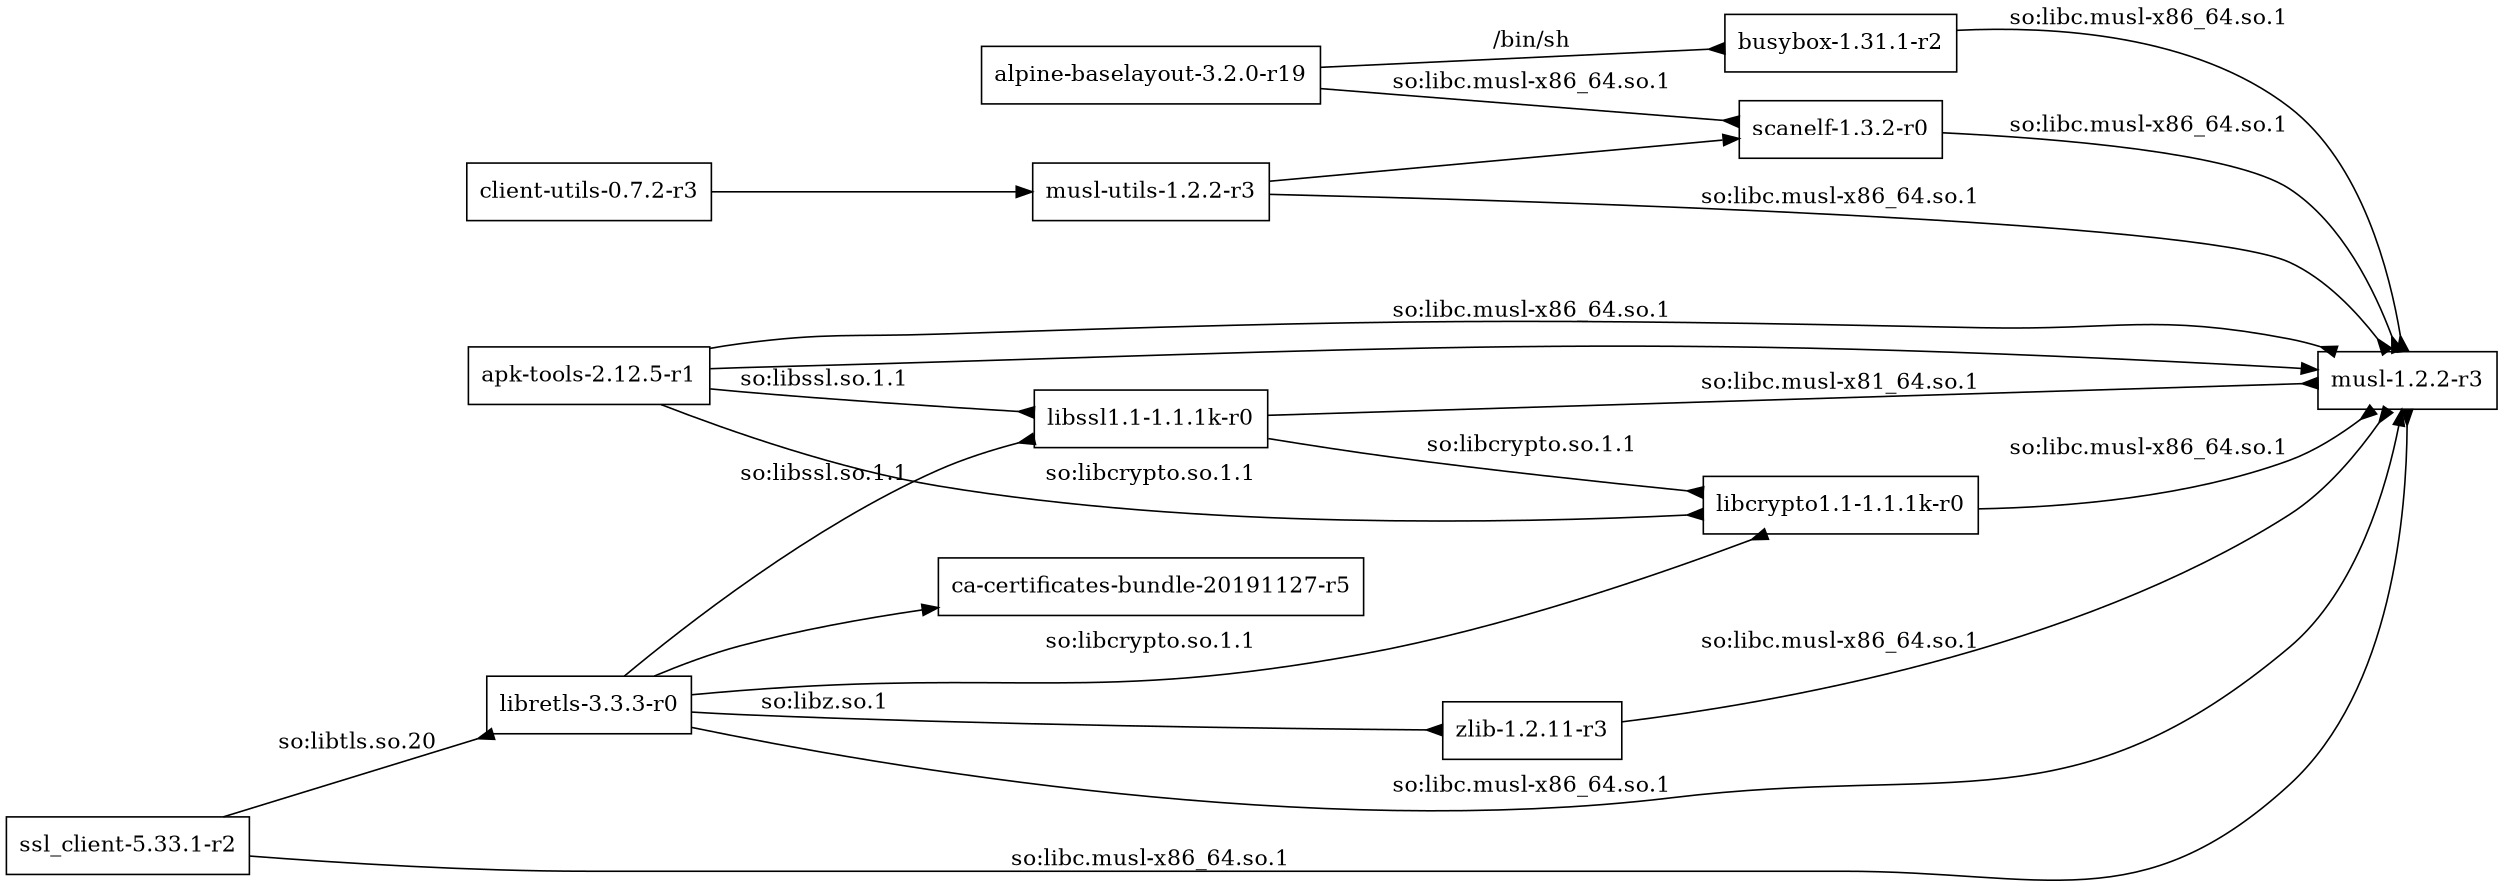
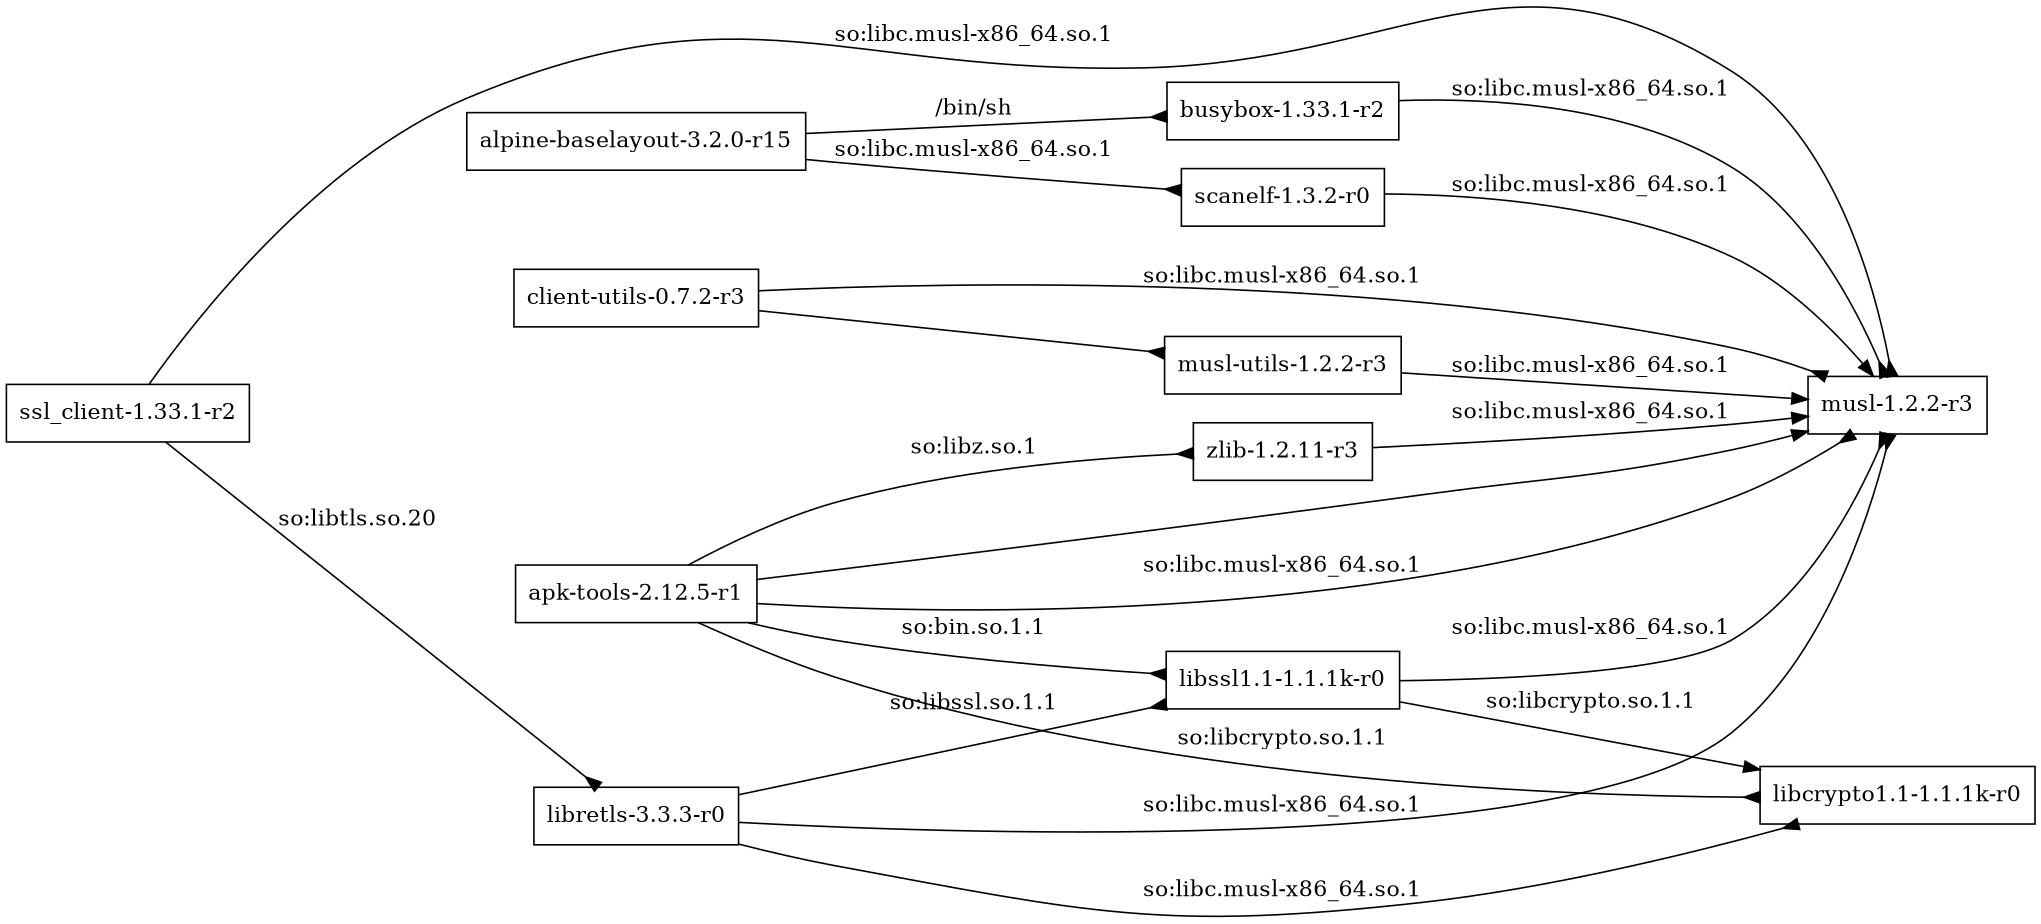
node "busybox-1.31.1-r2": label "busybox-1.31.1-r2" -> "busybox-1.33.1-r2"
node "alpine-baselayout-3.2.0-r19": label "alpine-baselayout-3.2.0-r19" -> "alpine-baselayout-3.2.0-r15"
edge "musl-utils-1.2.2-r3" -> "scanelf-1.3.2-r0": removed
edge "scanelf-1.3.2-r0" -> "musl-1.2.2-r3": arrowhead inv -> normal
edge "client-utils-0.7.2-r3" -> "musl-utils-1.2.2-r3": arrowhead normal -> inv
edge "musl-utils-1.2.2-r3" -> "musl-1.2.2-r3": arrowhead inv -> normal
edge "apk-tools-2.12.5-r1" -> "libssl1.1-1.1.1k-r0": label "so:libssl.so.1.1" -> "so:bin.so.1.1"
edge "libssl1.1-1.1.1k-r0" -> "musl-1.2.2-r3": label "so:libc.musl-x81_64.so.1" -> "so:libc.musl-x86_64.so.1"
edge "libssl1.1-1.1.1k-r0" -> "libcrypto1.1-1.1.1k-r0": arrowhead inv -> normal
edge "libcrypto1.1-1.1.1k-r0" -> "musl-1.2.2-r3": now "client-utils-0.7.2-r3" -> "musl-1.2.2-r3"
node "ca-certificates-bundle-20191127-r5": removed
edge "zlib-1.2.11-r3" -> "musl-1.2.2-r3": arrowhead inv -> normal
edge "libretls-3.3.3-r0" -> "libcrypto1.1-1.1.1k-r0": label "so:libcrypto.so.1.1" -> "so:libc.musl-x86_64.so.1"
edge "libretls-3.3.3-r0" -> "zlib-1.2.11-r3": now "apk-tools-2.12.5-r1" -> "zlib-1.2.11-r3"
edge "libretls-3.3.3-r0" -> "musl-1.2.2-r3": arrowhead normal -> inv
node "ssl_client-5.33.1-r2": label "ssl_client-5.33.1-r2" -> "ssl_client-1.33.1-r2"
